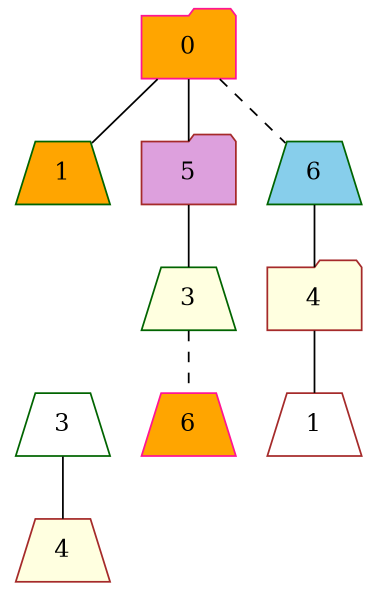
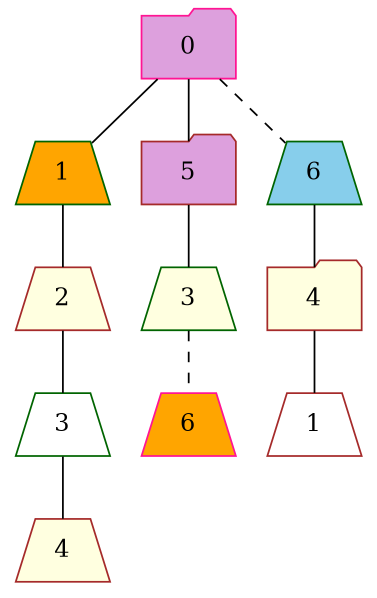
node "0": fillcolor orange -> plum
node "2": added
